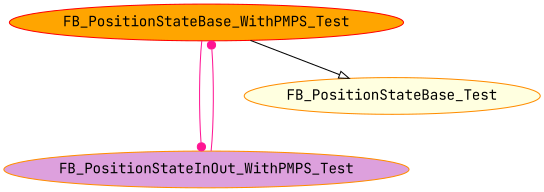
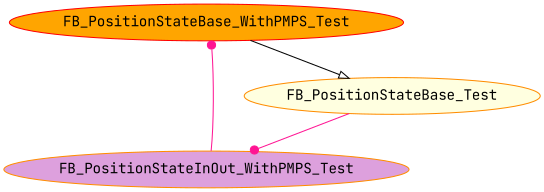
edge "FB_PositionStateBase_WithPMPS_Test" -> "FB_PositionStateInOut_WithPMPS_Test": now "FB_PositionStateBase_Test" -> "FB_PositionStateInOut_WithPMPS_Test"
